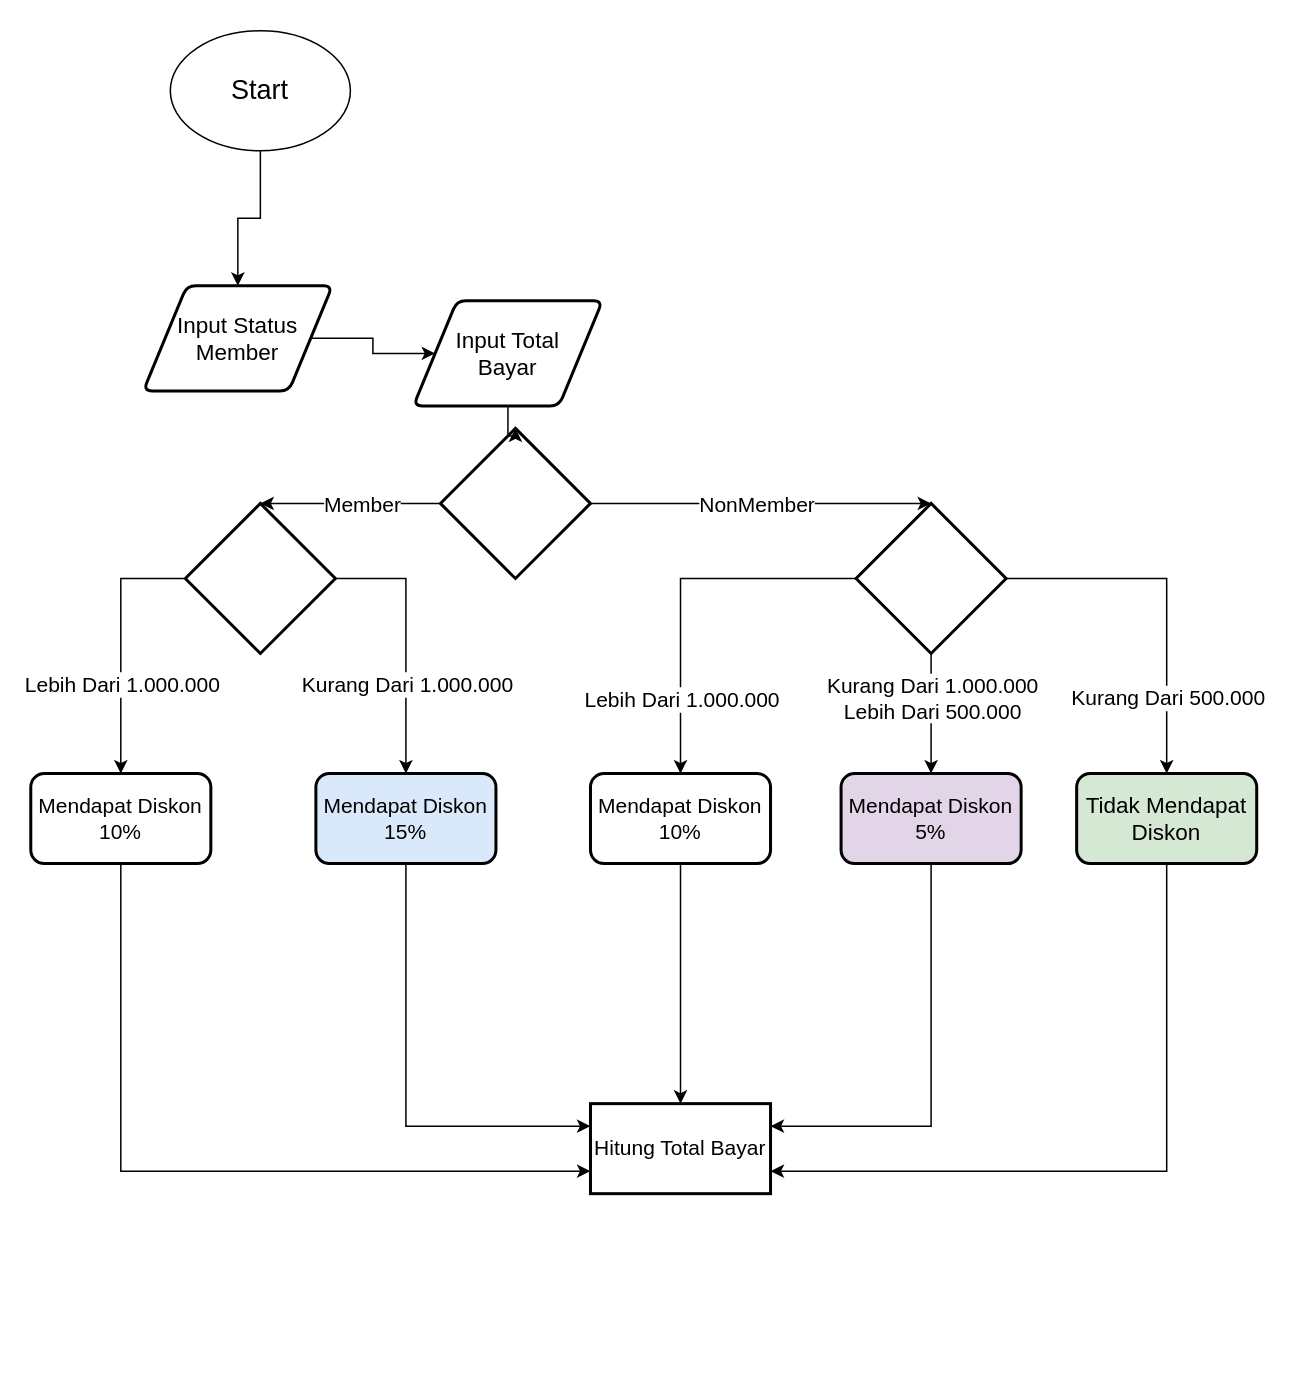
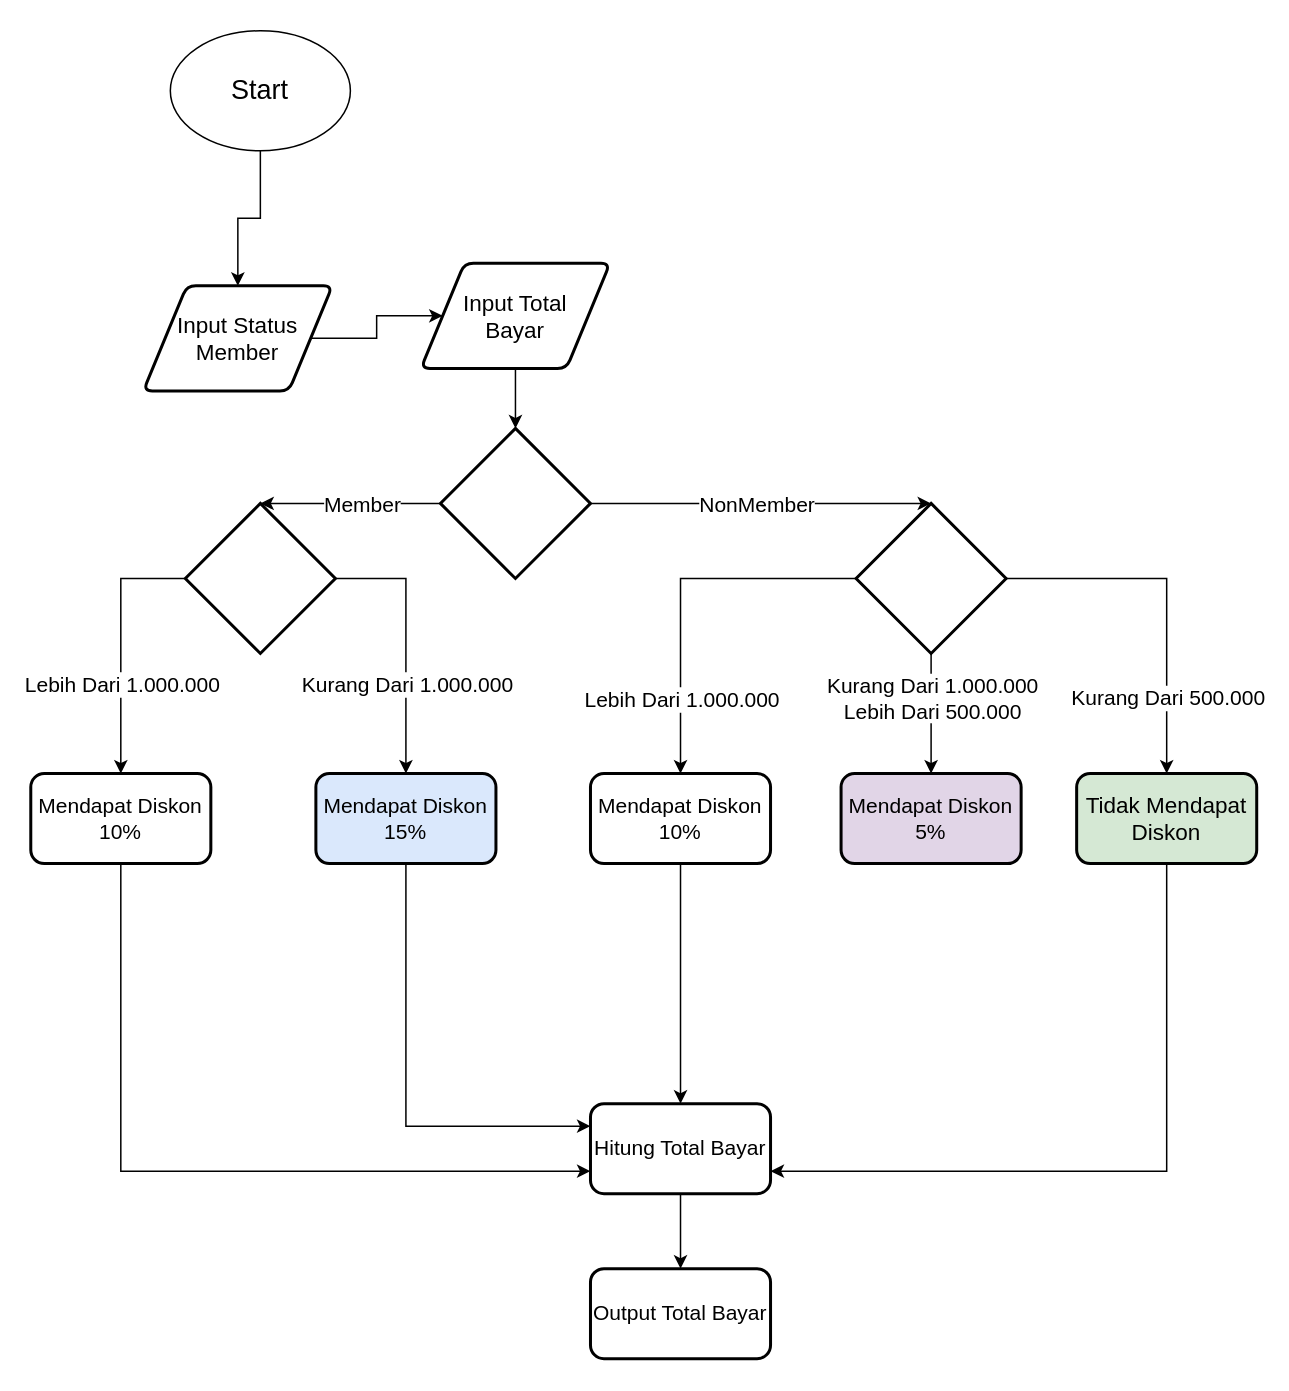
node "Input Total Bayar": moved (508, 353) -> (515, 316)
edge "Mendapat Diskon 5%" -> "Hitung Total Bayar": removed
node "Hitung Total Bayar": shape rectangle -> rounded rectangle
edge "Hitung Total Bayar" -> "Output Total Bayar": added
node "Output Total Bayar": added
